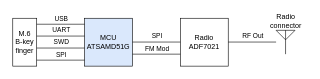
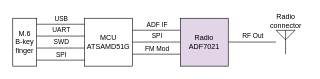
edge "MCU ATSAMD51G" -- "Radio ADF7021": added, label "ADF IF"
node "MCU ATSAMD51G": fillcolor #dae8fc -> #ffffff
node "Radio ADF7021": fillcolor #ffffff -> #e1d5e7
